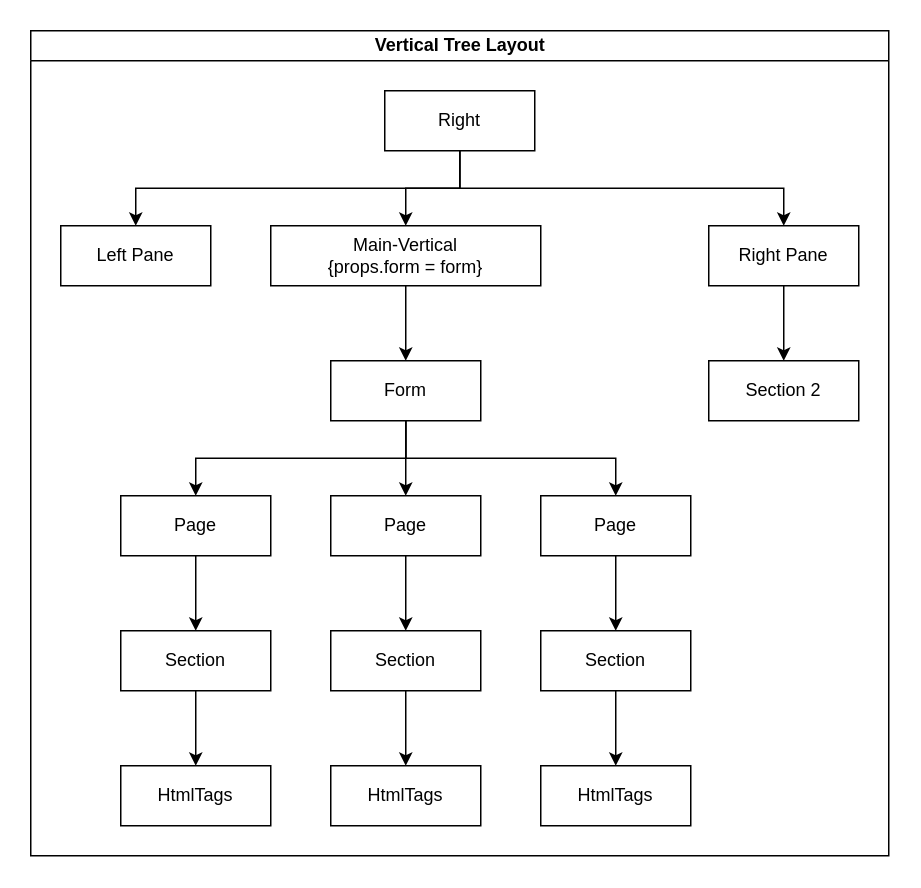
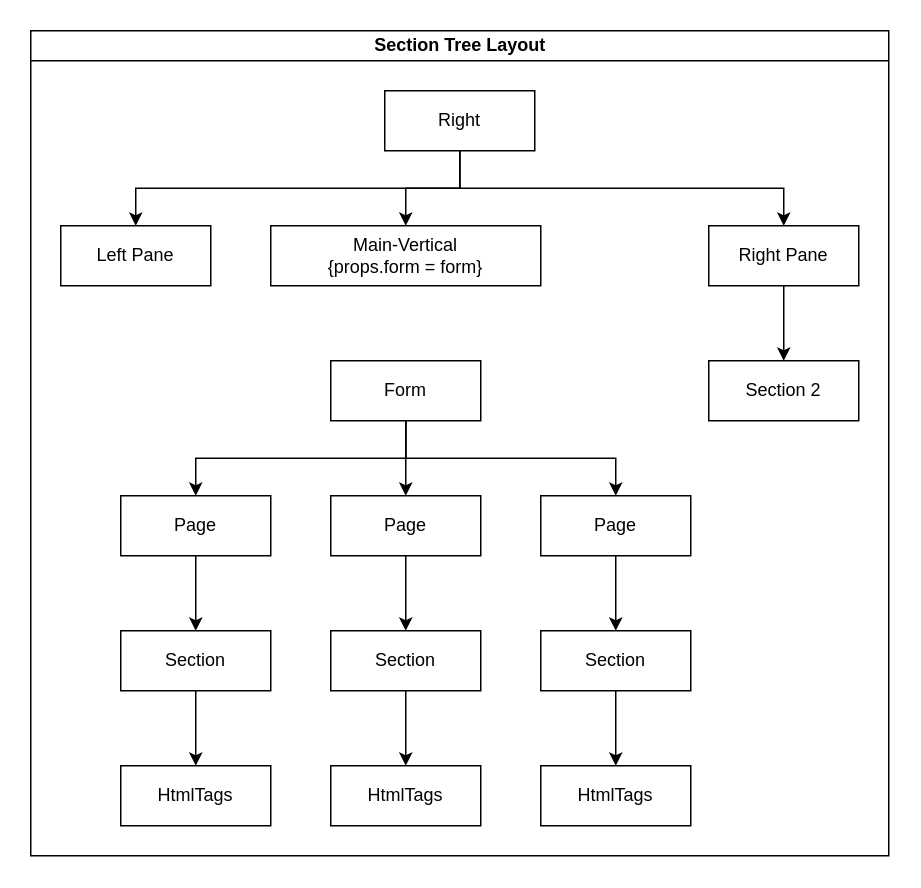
node "Vertical Tree Layout": label "Vertical Tree Layout" -> "Section Tree Layout"
edge "Main-Vertical {props.form = form}" -> "Form": removed
